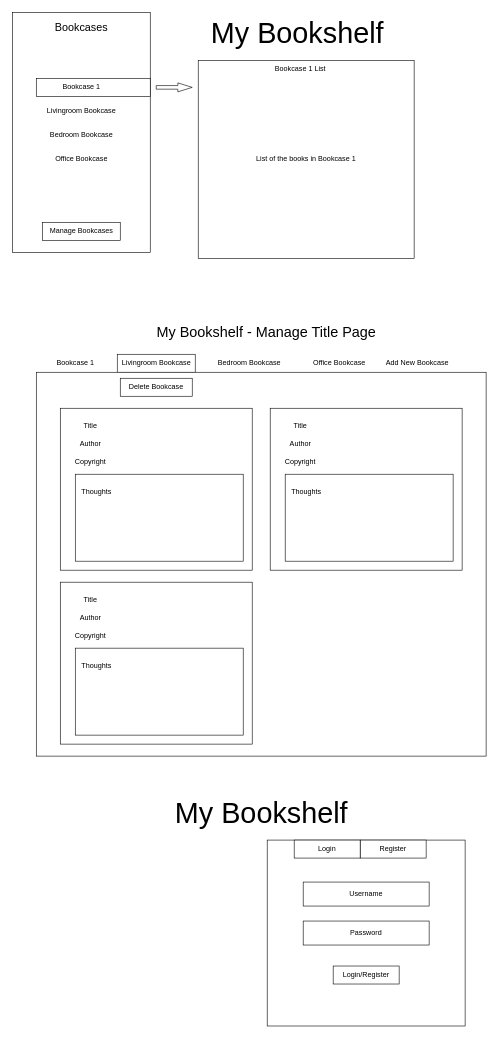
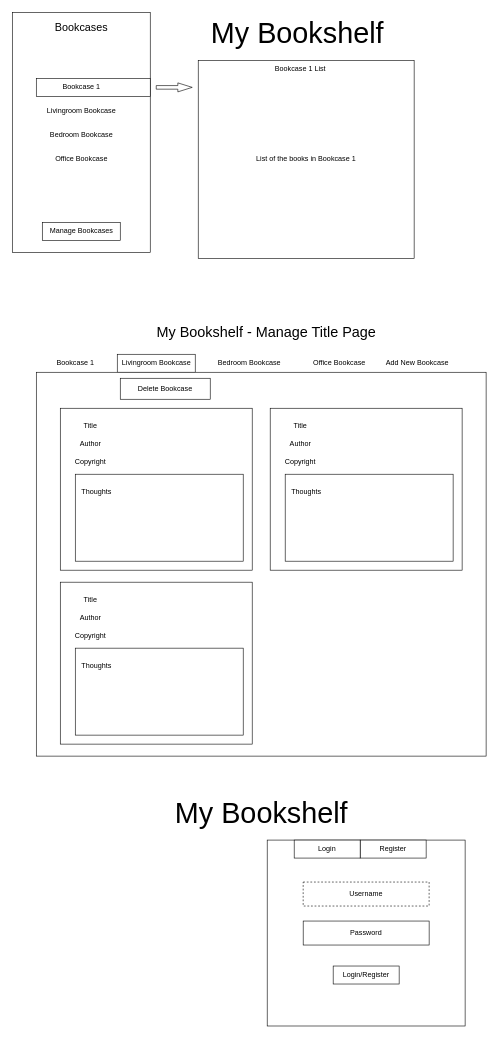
node "Delete Bookcase": size 72x18 -> 90x21
node "Username": style solid -> dashed
